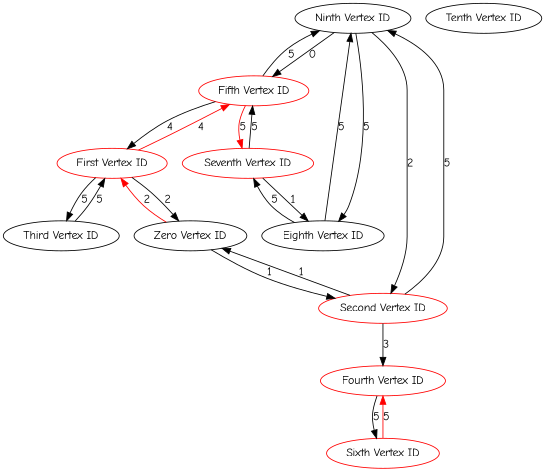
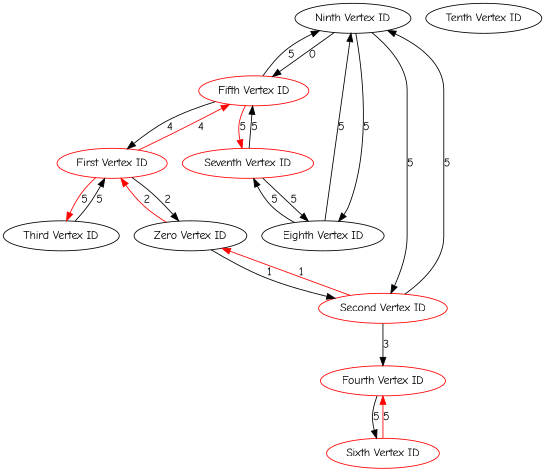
edge "Ninth Vertex ID" -> "Second Vertex ID": label "2" -> "5"
edge "First Vertex ID" -> "Third Vertex ID": color black -> red
edge "Seventh Vertex ID" -> "Eighth Vertex ID": label "1" -> "5"
edge "Second Vertex ID" -> "Zero Vertex ID": color black -> red
